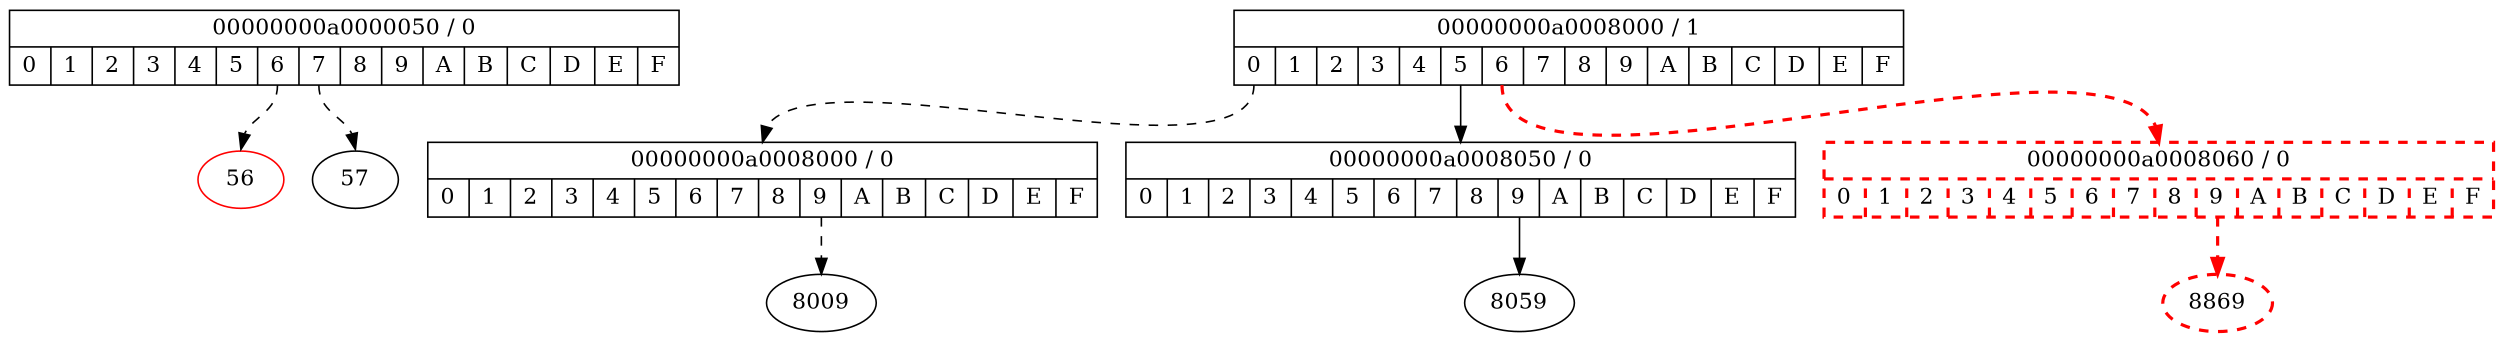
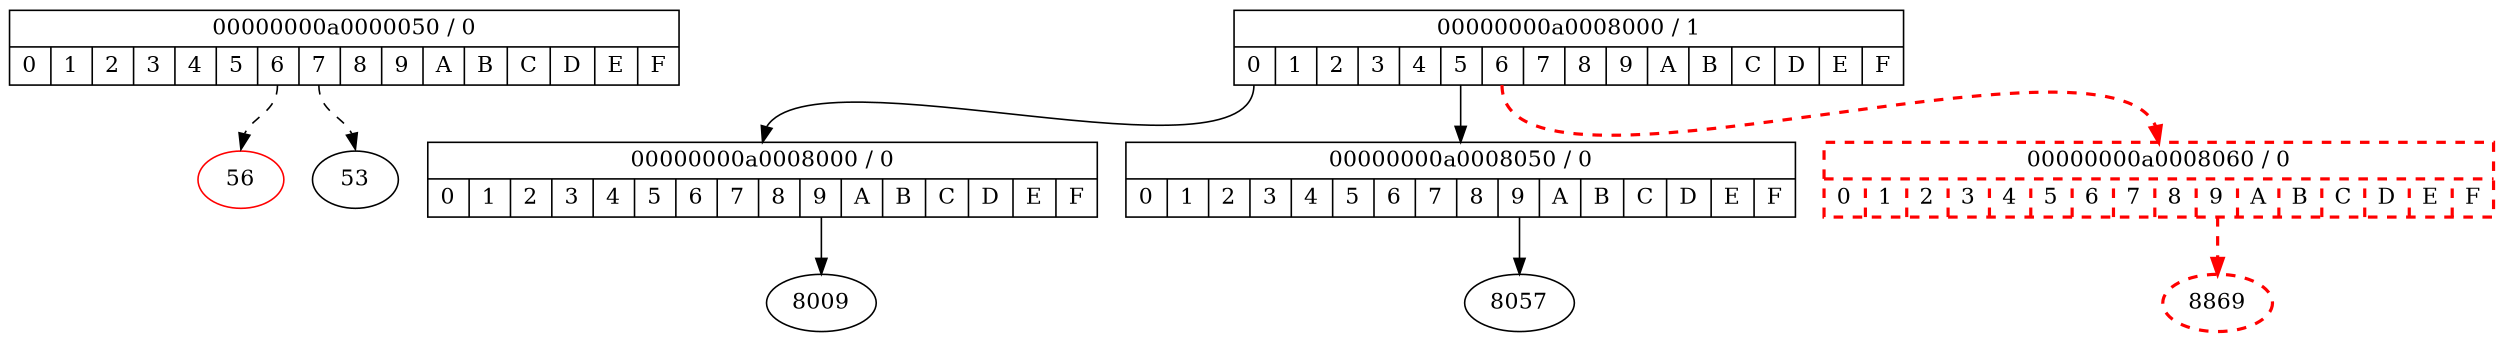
edge "00000000a0008000 / 1" -> "00000000a0008000 / 0": style dashed -> solid
node "57": label "57" -> "53"
edge "00000000a0008000 / 0" -> "8009": style dashed -> solid
node "8059": label "8059" -> "8057"
